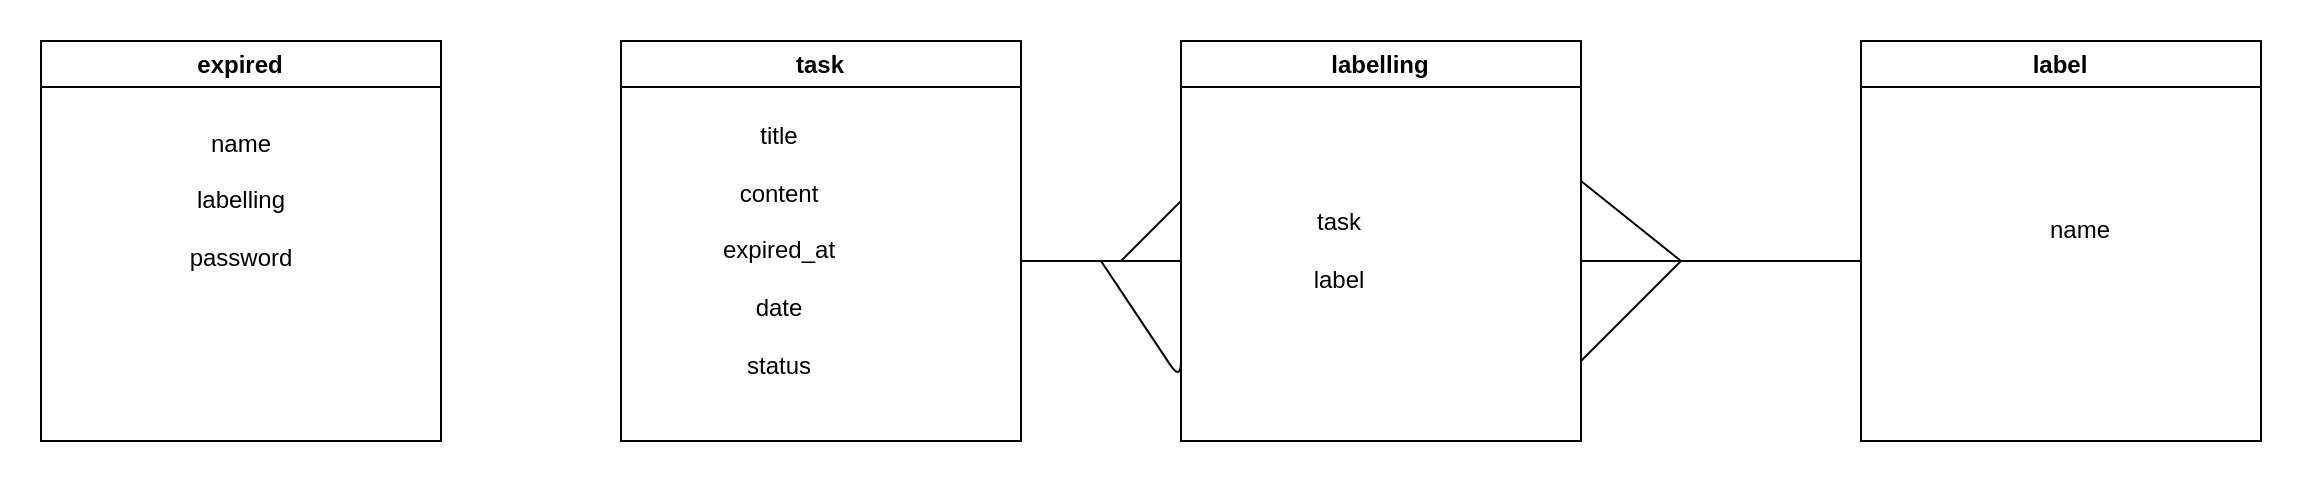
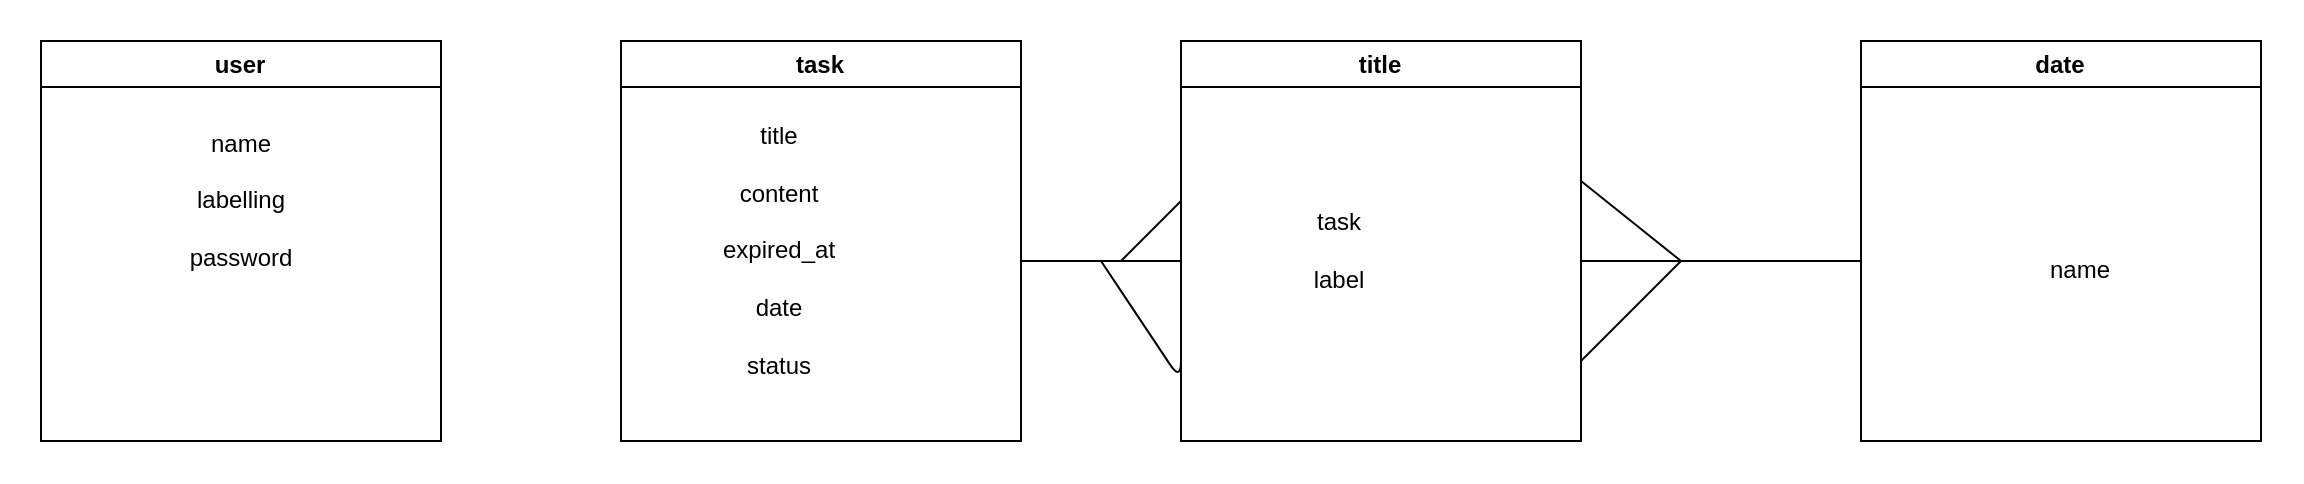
node "expired": label "expired" -> "user"
node "labelling": label "labelling" -> "title"
node "label": label "label" -> "date"
node "name": moved (2081, 231) -> (2081, 271)
